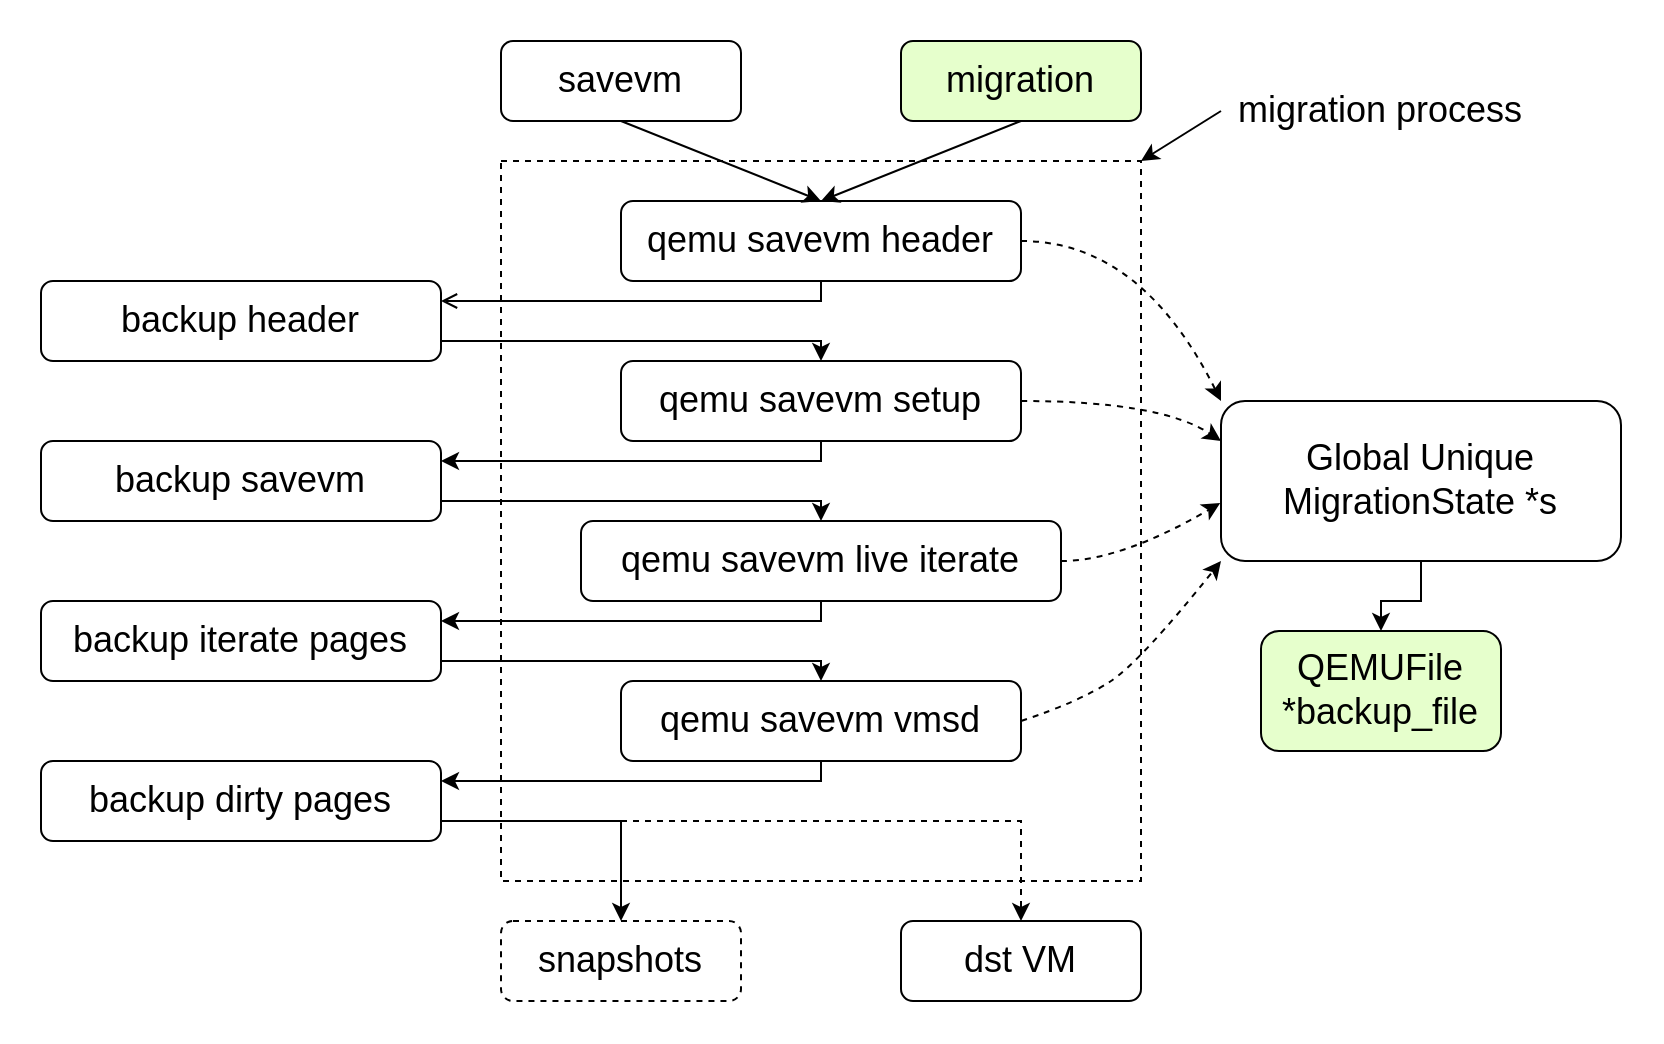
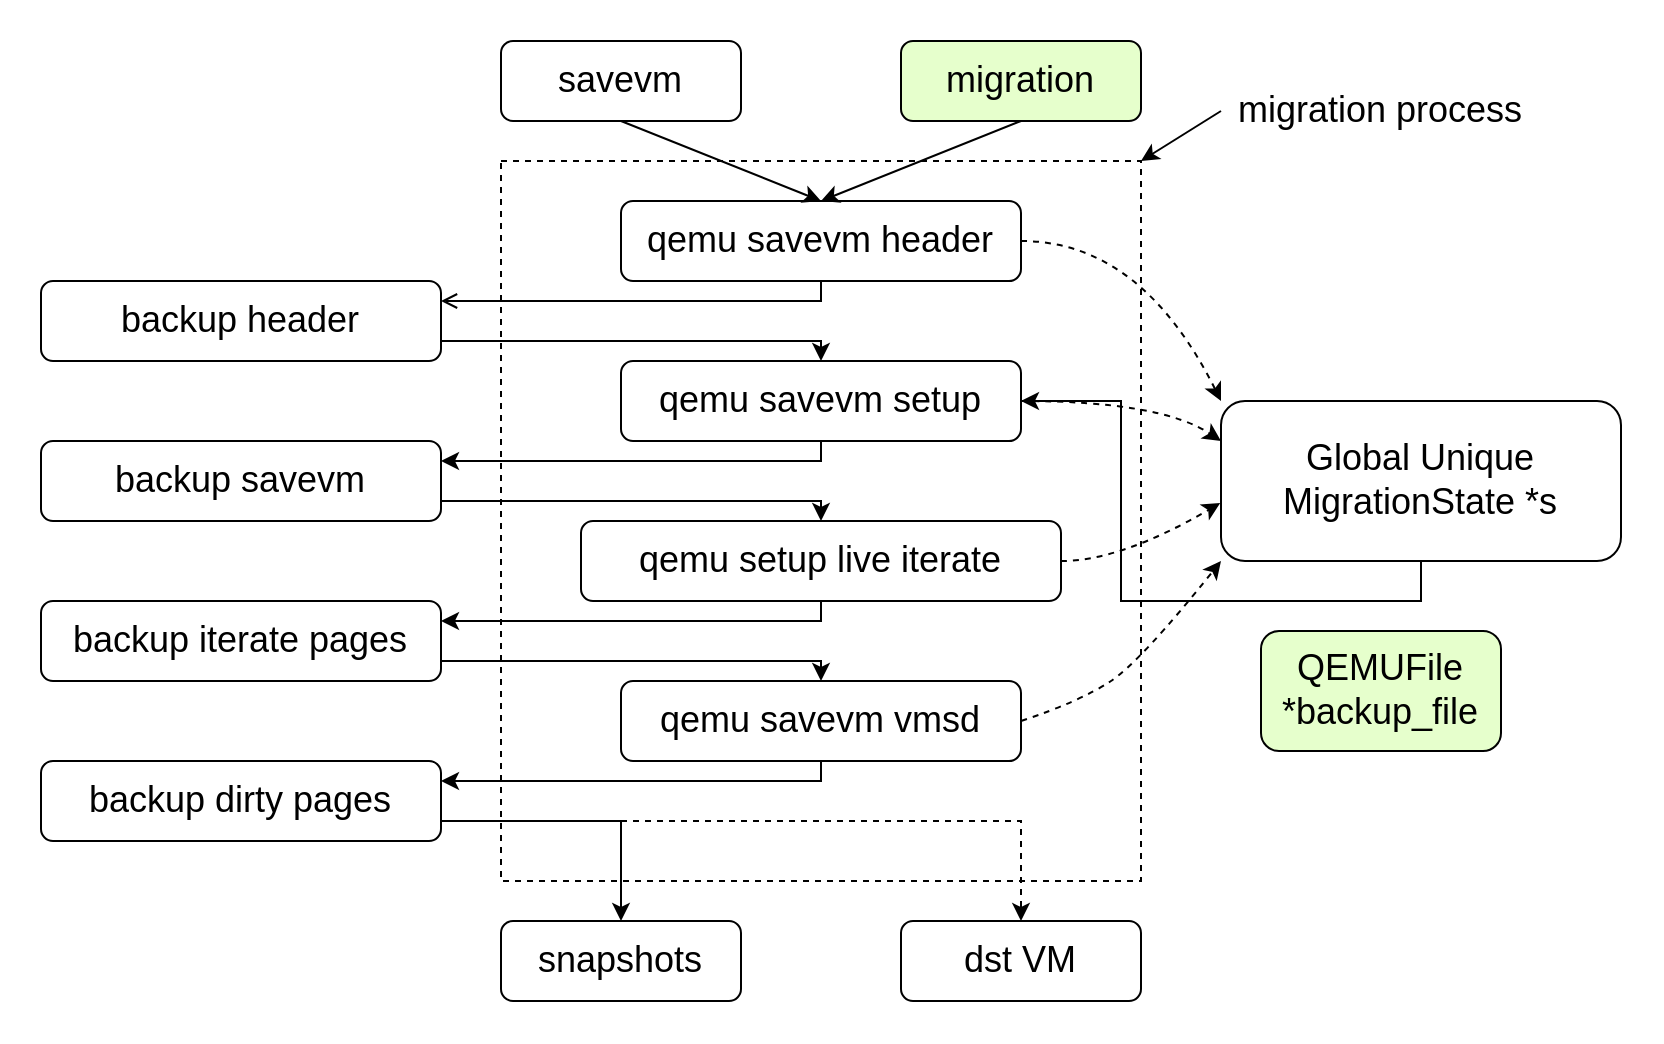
node "qemu savevm live iterate": label "qemu savevm live iterate" -> "qemu setup live iterate"
edge "Global Unique MigrationState *s" -> "QEMUFile *backup_file": now "Global Unique MigrationState *s" -> "qemu savevm setup"
node "snapshots": style dashed -> solid
